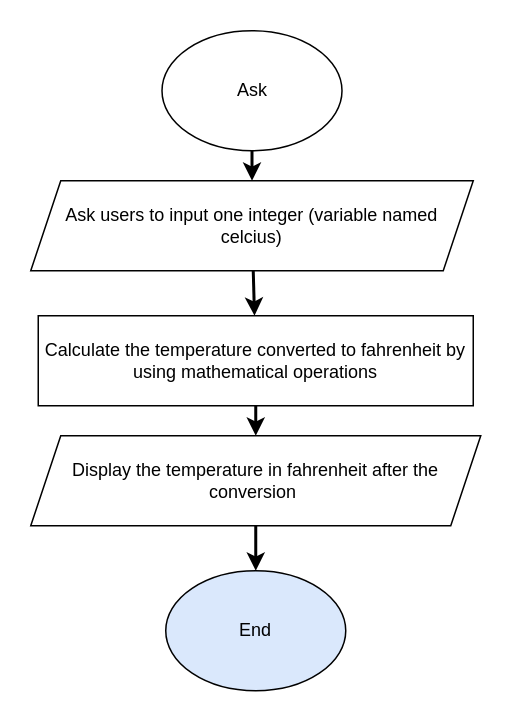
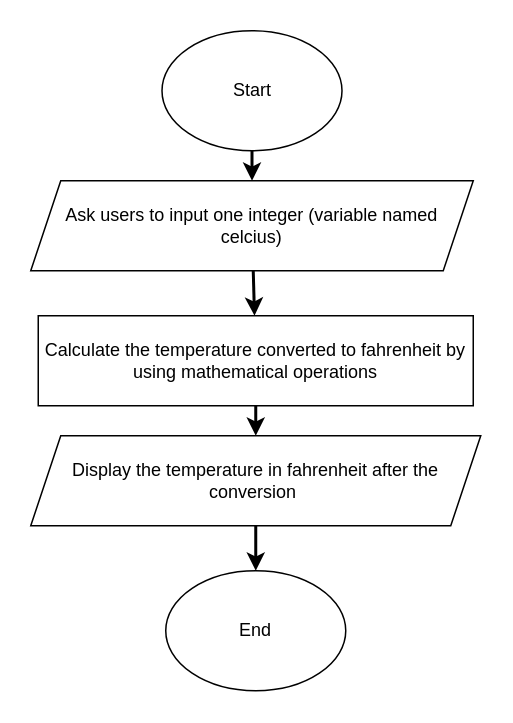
node "Ask": label "Ask" -> "Start"
node "End": fillcolor #dae8fc -> #ffffff
